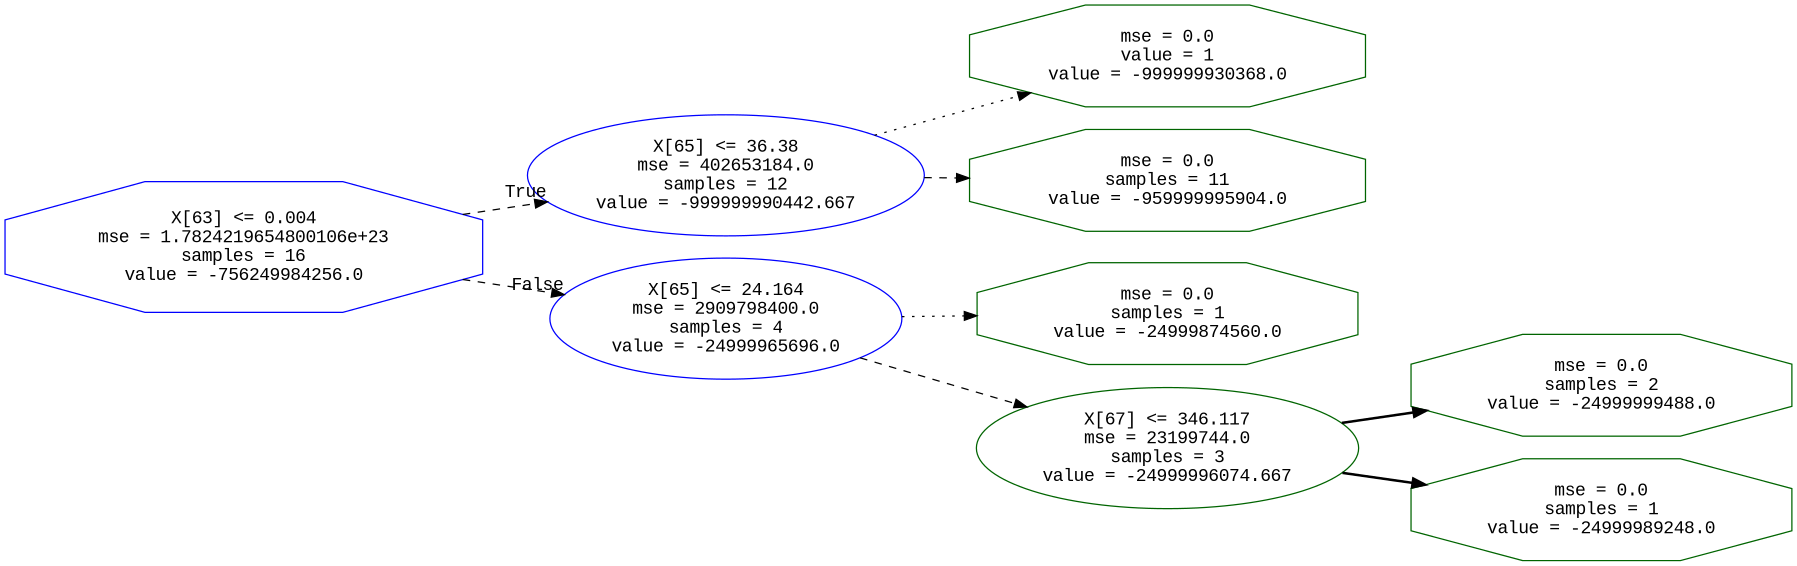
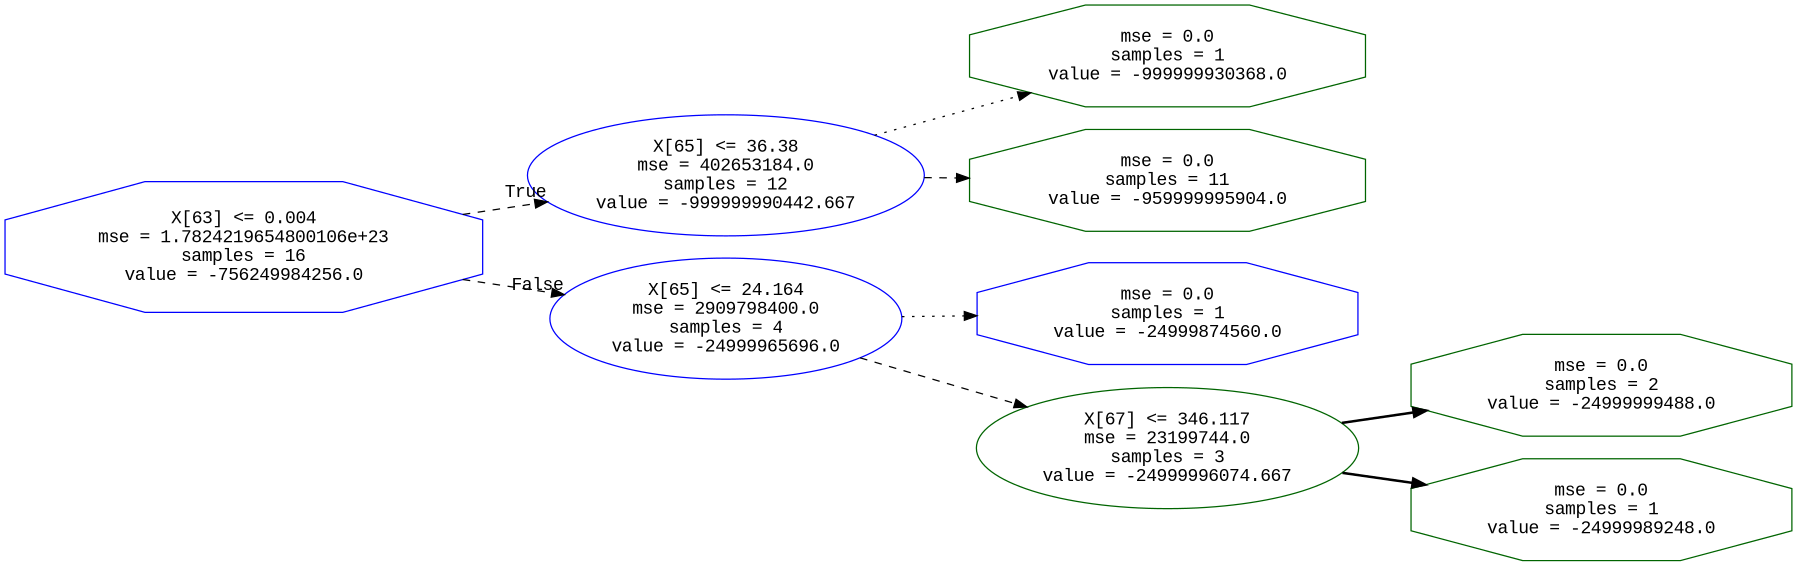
node "mse = 0.0 value = 1 value = -999999930368.0": label "mse = 0.0 value = 1 value = -999999930368.0" -> "mse = 0.0 samples = 1 value = -999999930368.0"
node "mse = 0.0 samples = 1 value = -24999874560.0": color darkgreen -> blue
